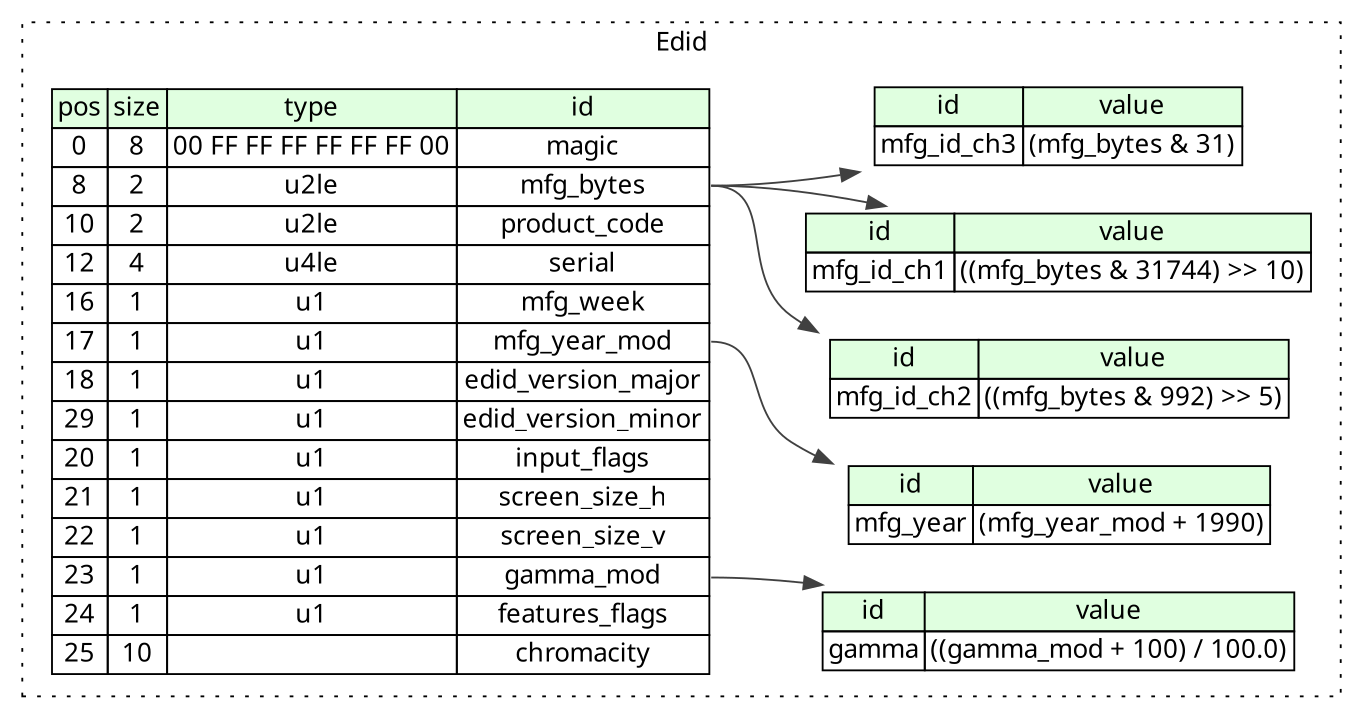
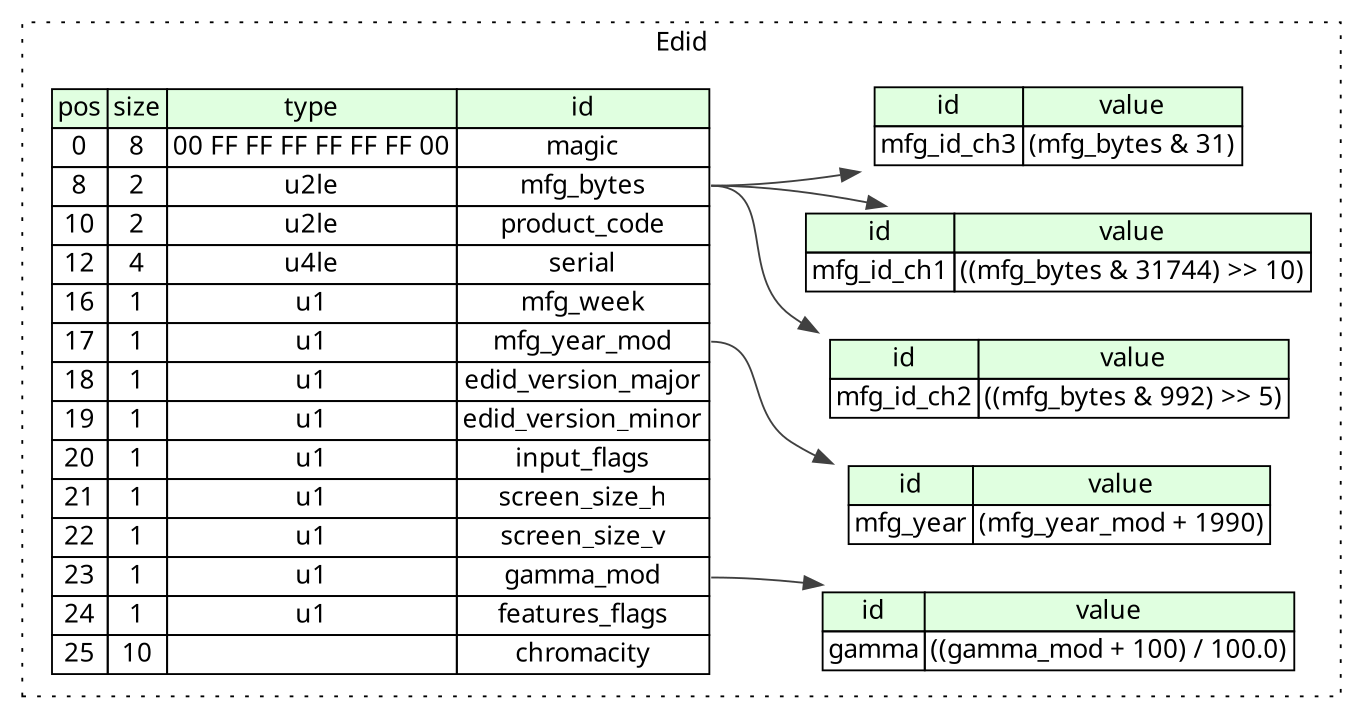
node "pos": text "29" -> "19"
